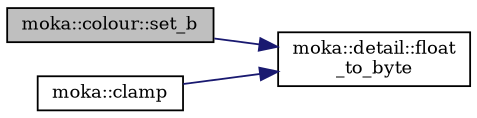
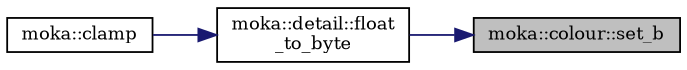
edge "moka::colour::set_b" -> "moka::detail::float _to_byte": reversed
